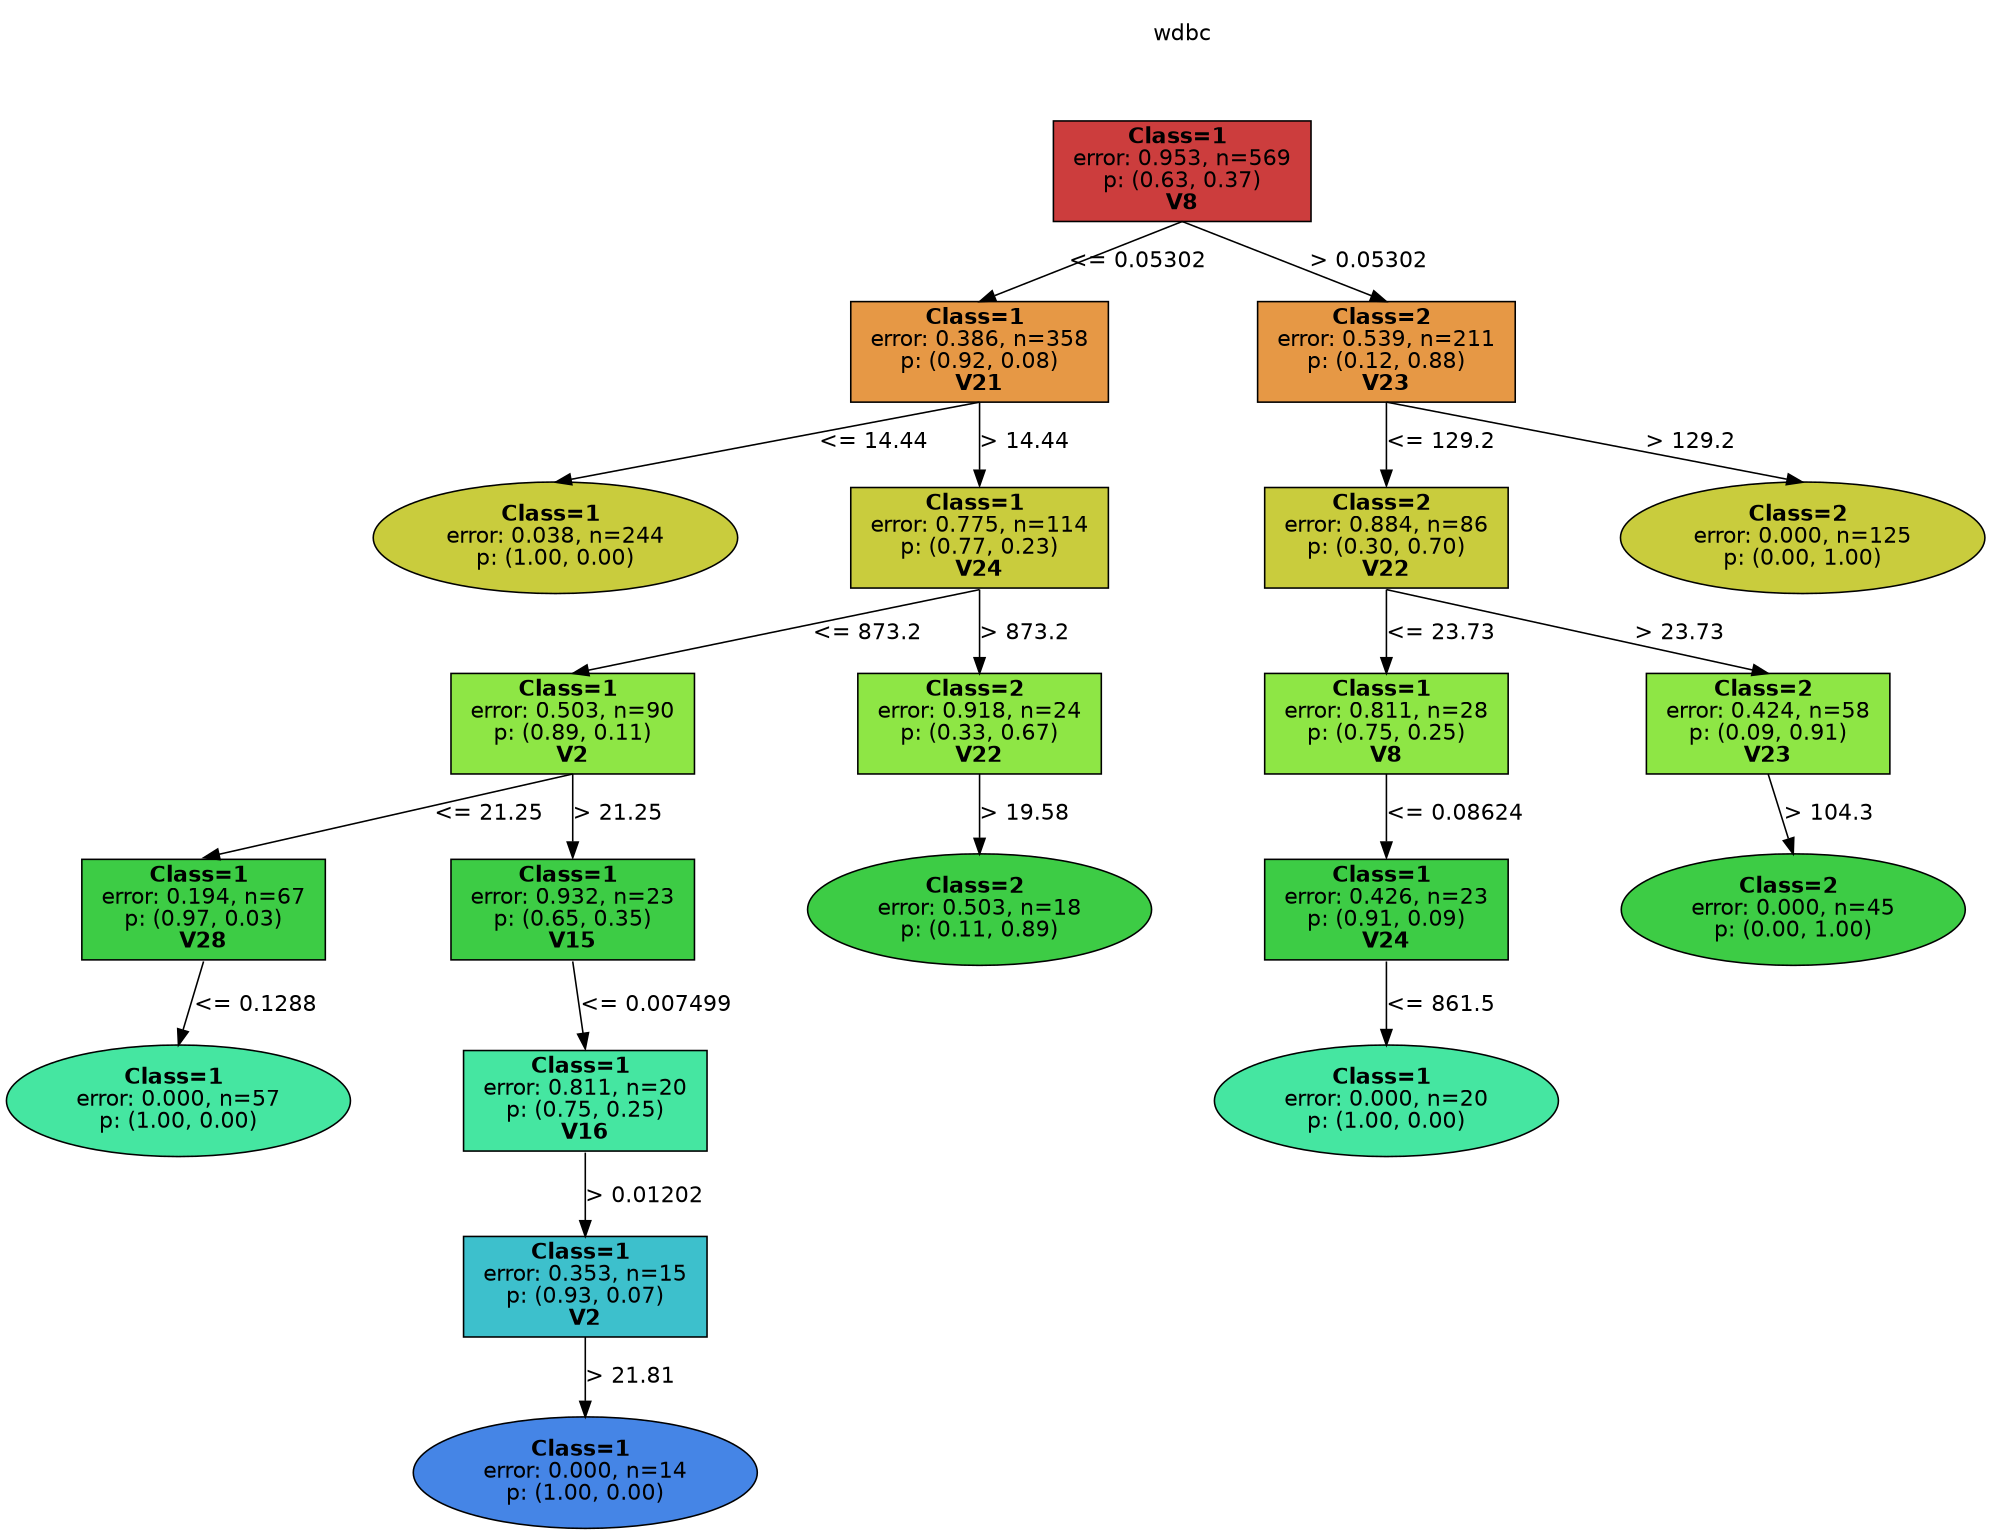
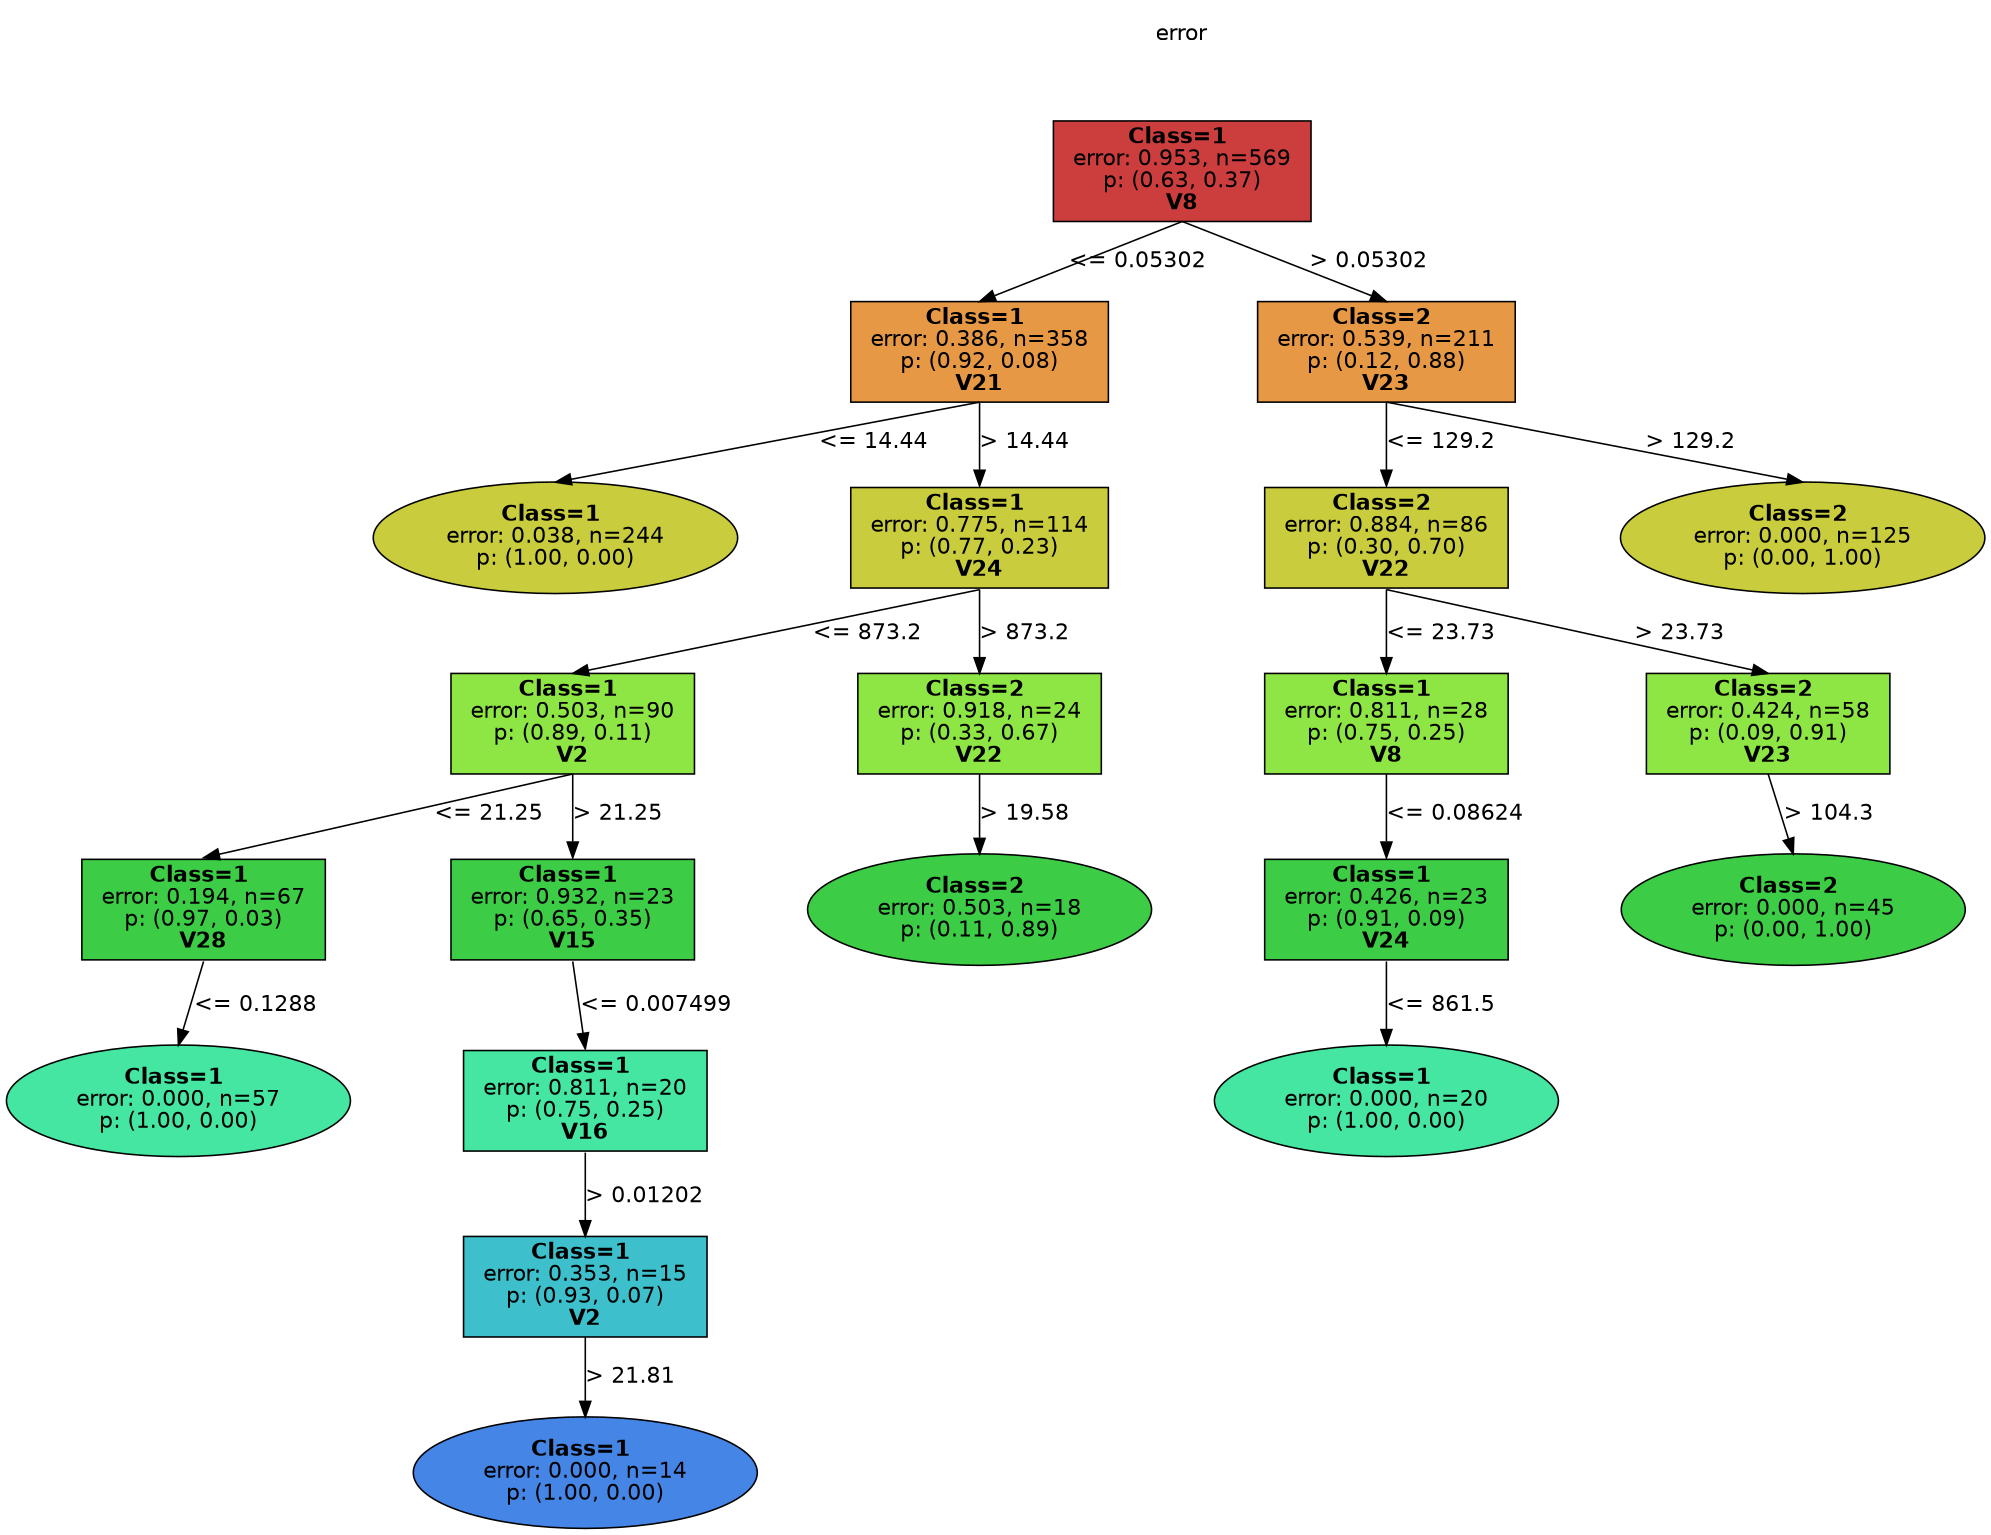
node "wdbc": label "wdbc" -> "error"
